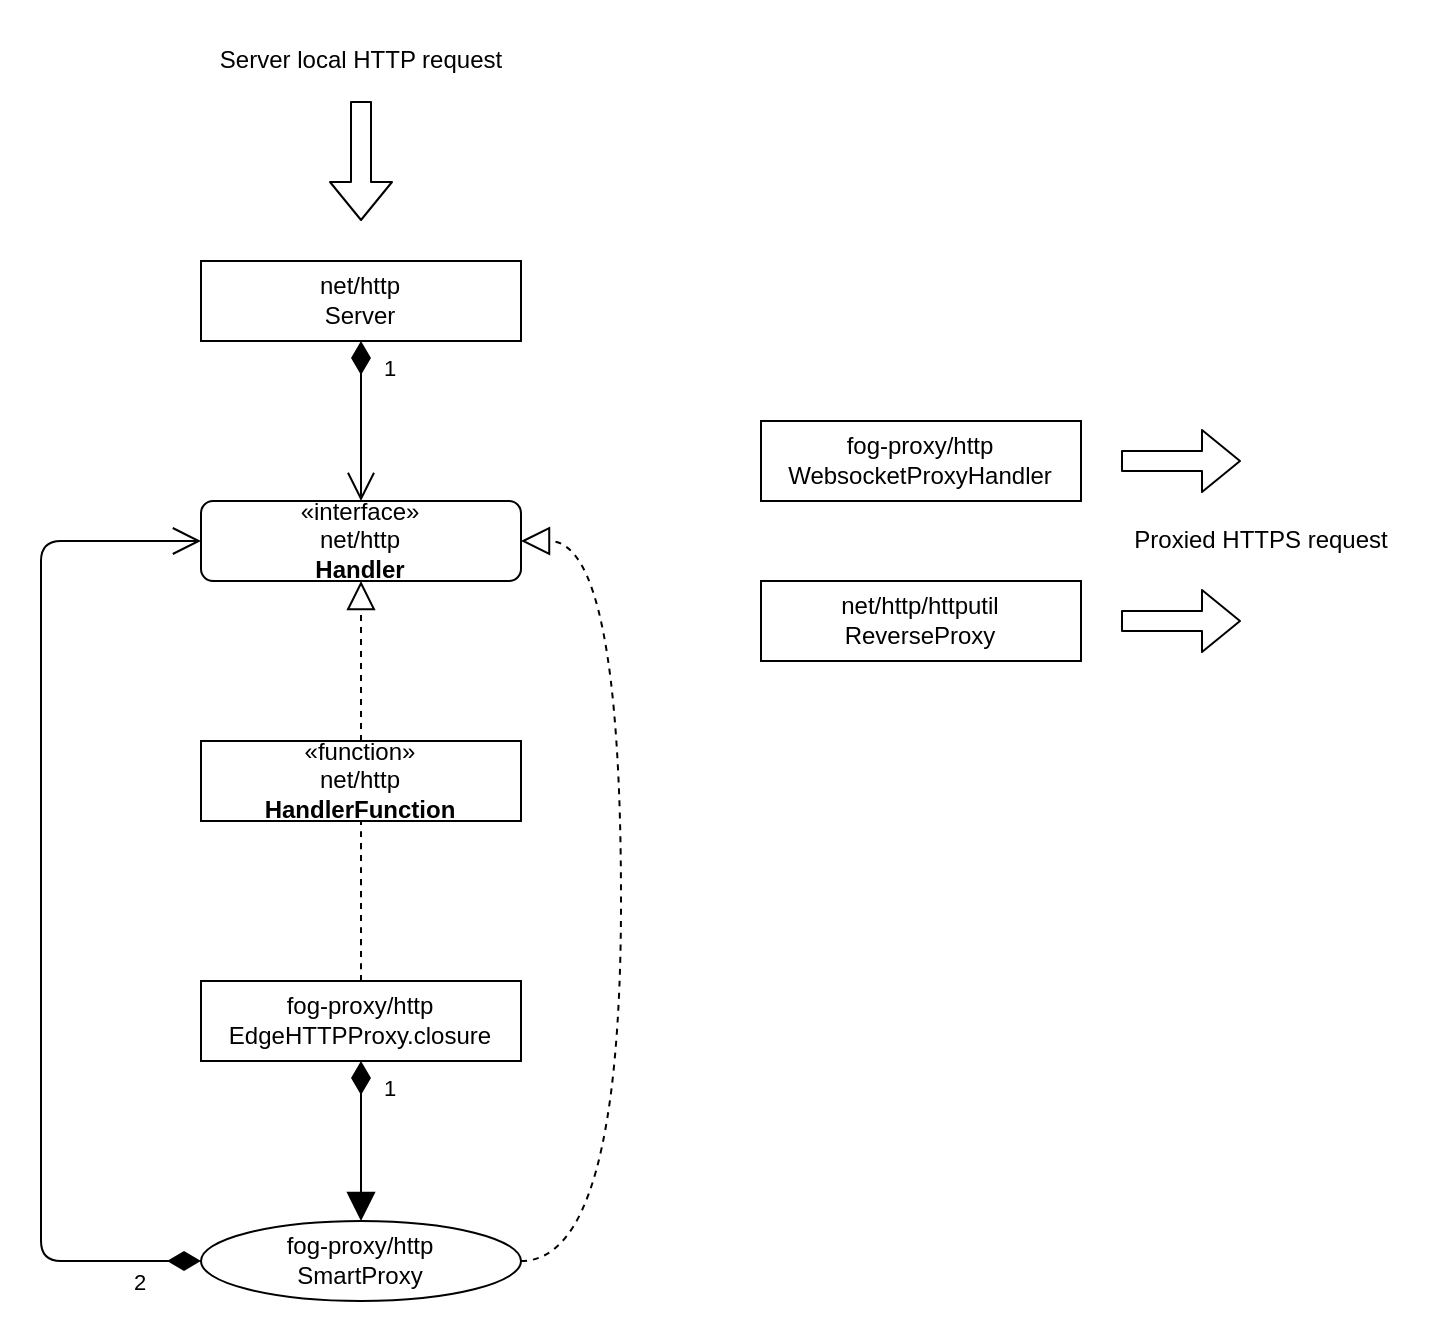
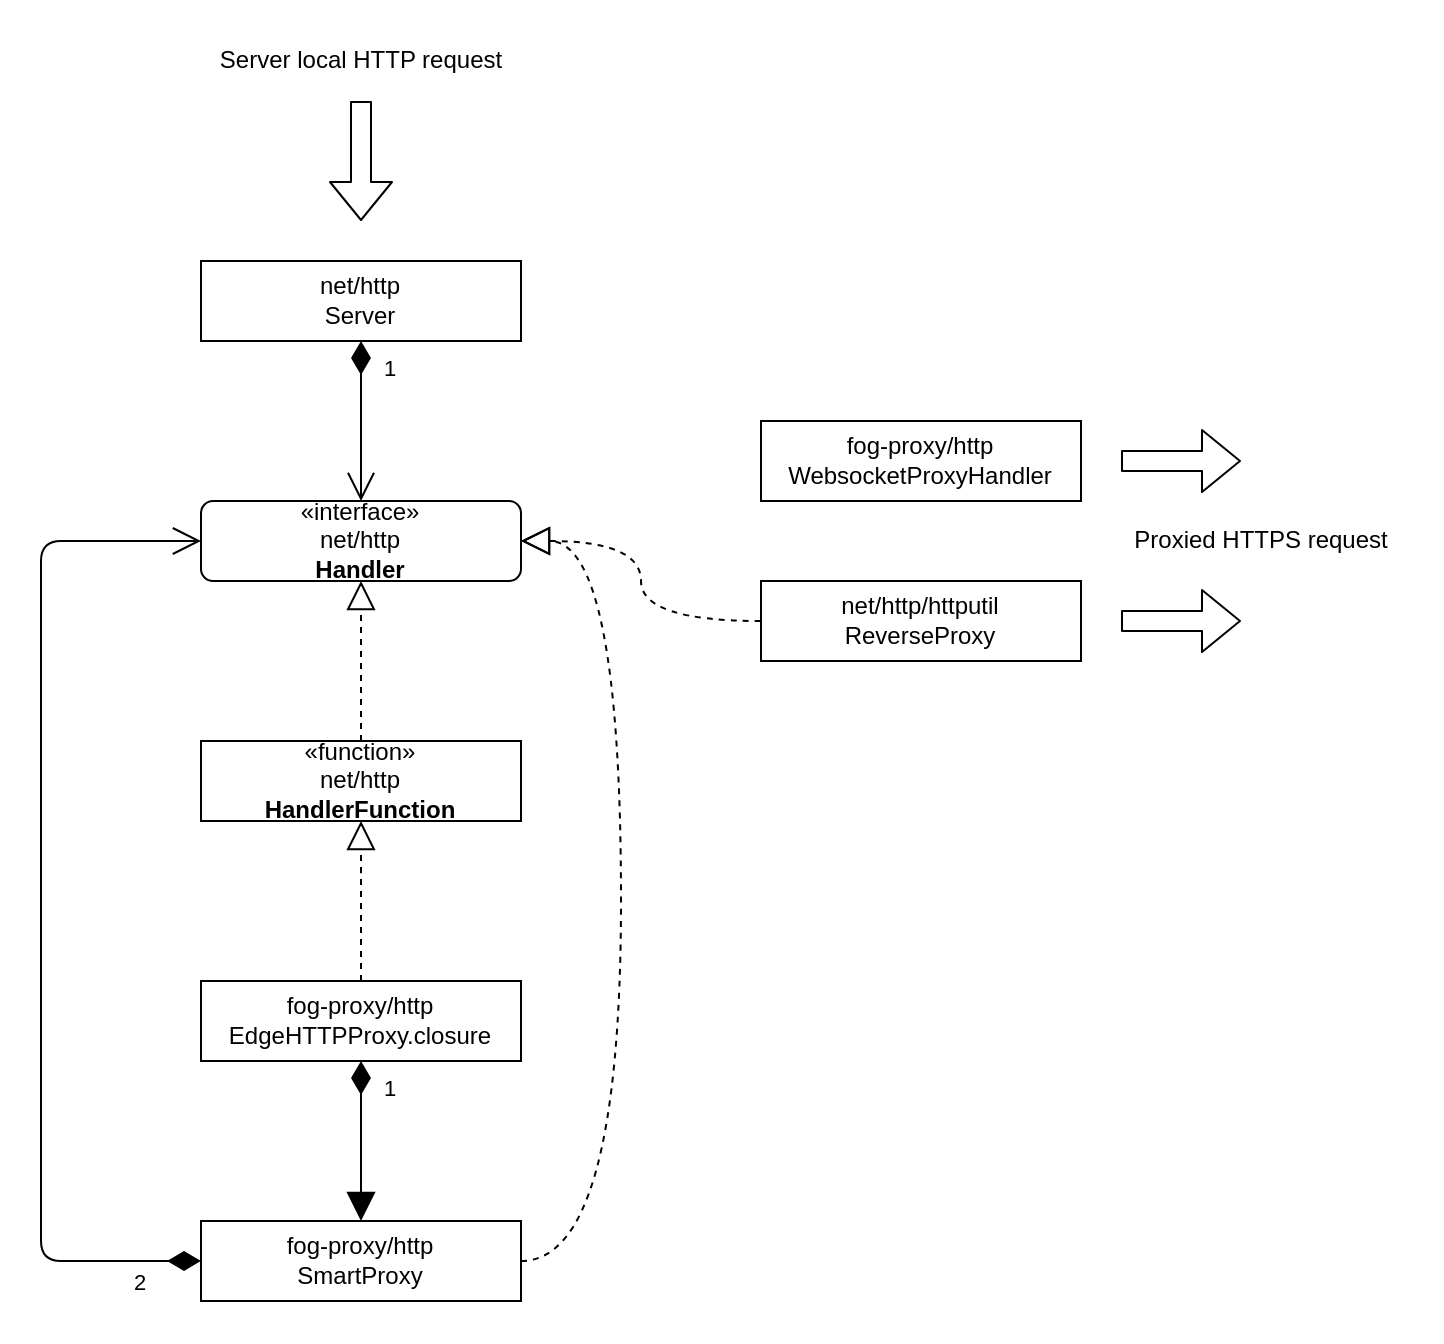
edge "net/http/httputil ReverseProxy" -> "«interface» net/http Handler": added
edge "«function» net/http HandlerFunction" -- "fog-proxy/http EdgeHTTPProxy.closure": arrowhead none -> block
node "fog-proxy/http SmartProxy": shape ellipse -> rectangle
